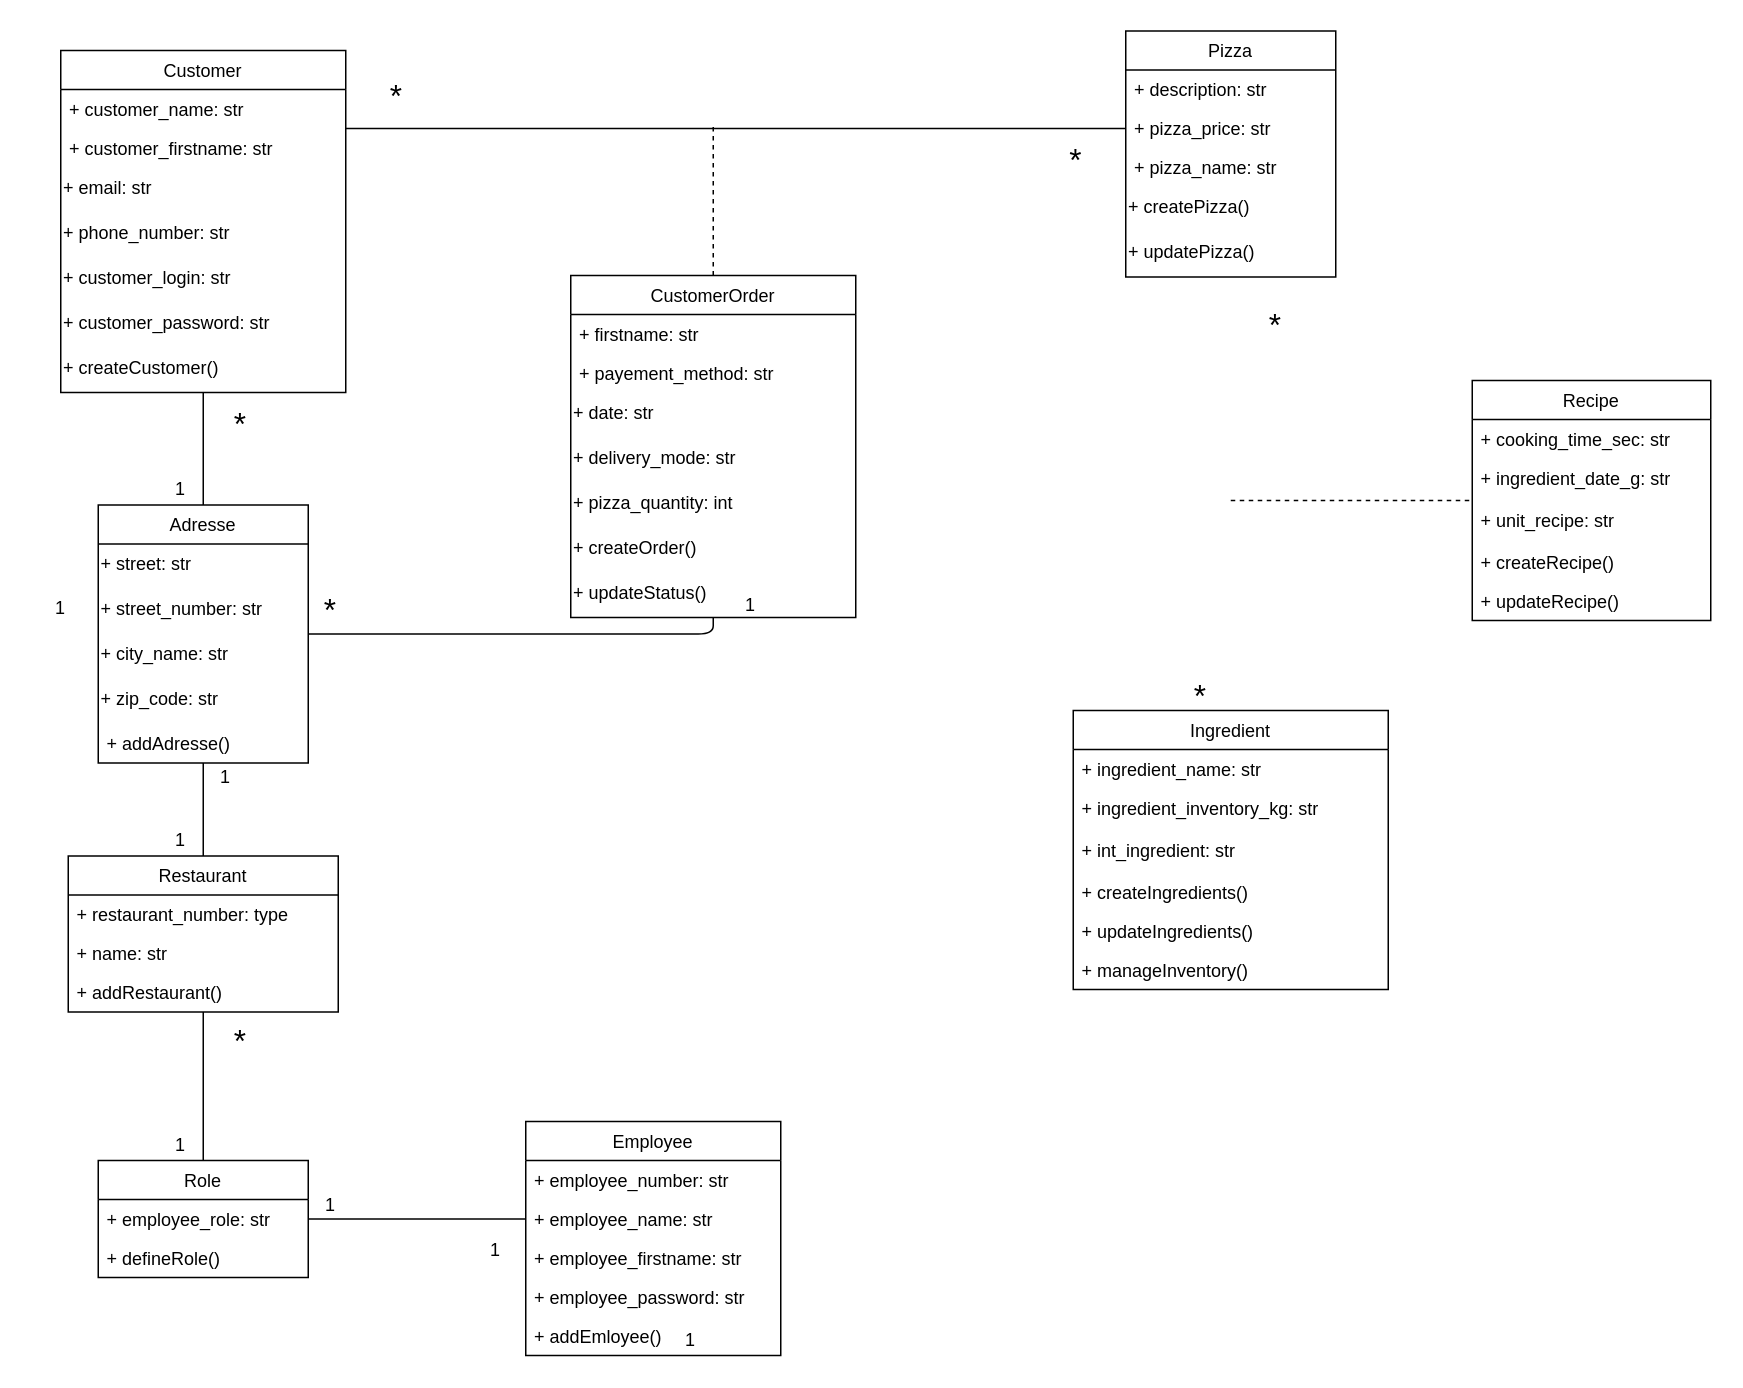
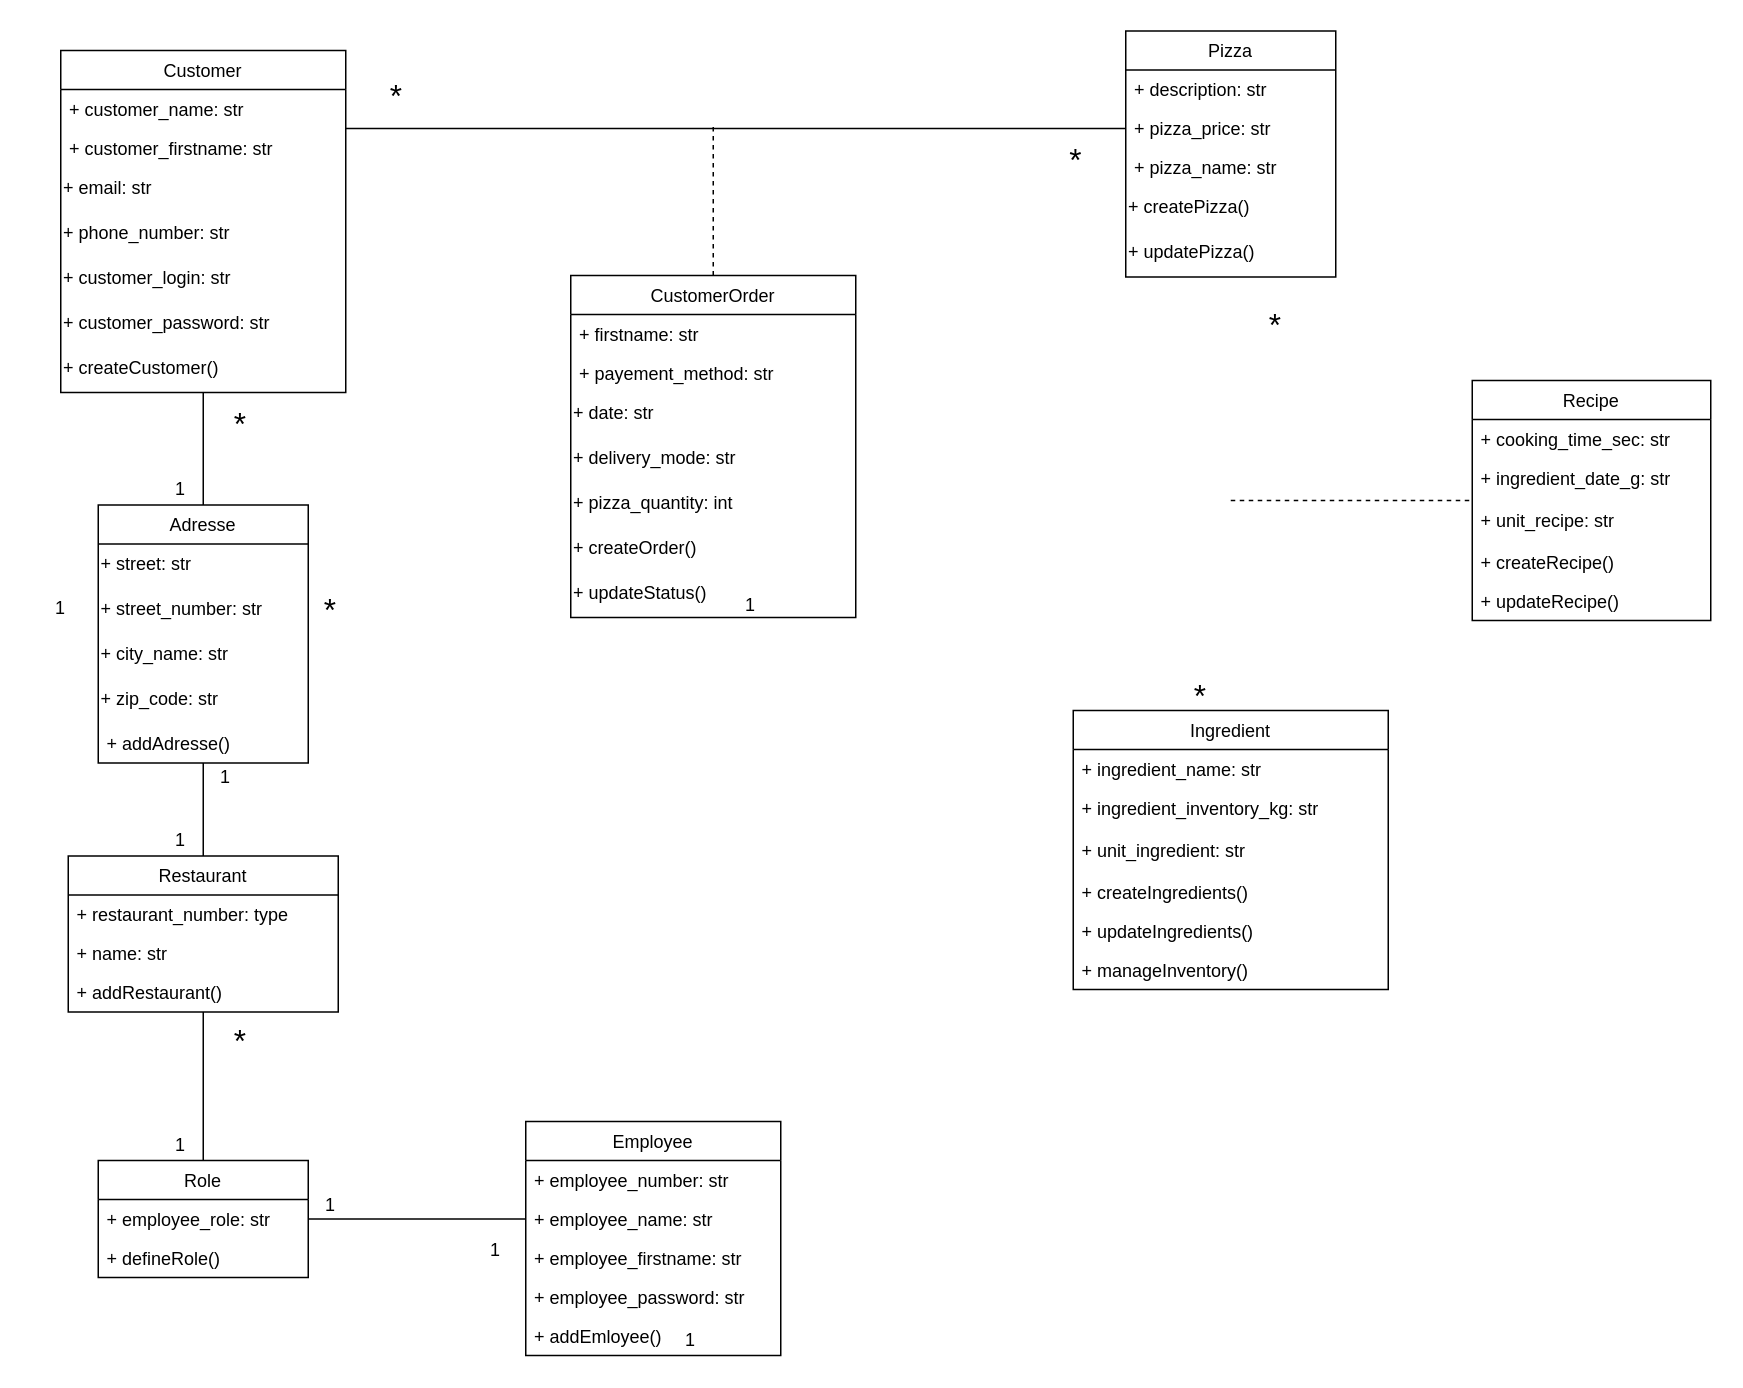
edge "+ updateStatus()" -- "+ city_name: str": removed
node "+ int_ingredient: str": label "+ int_ingredient: str" -> "+ unit_ingredient: str"
